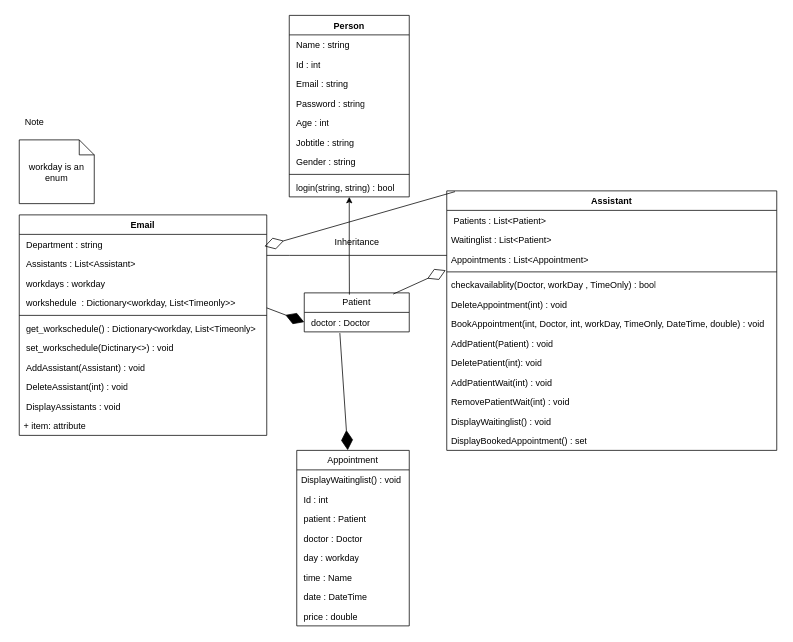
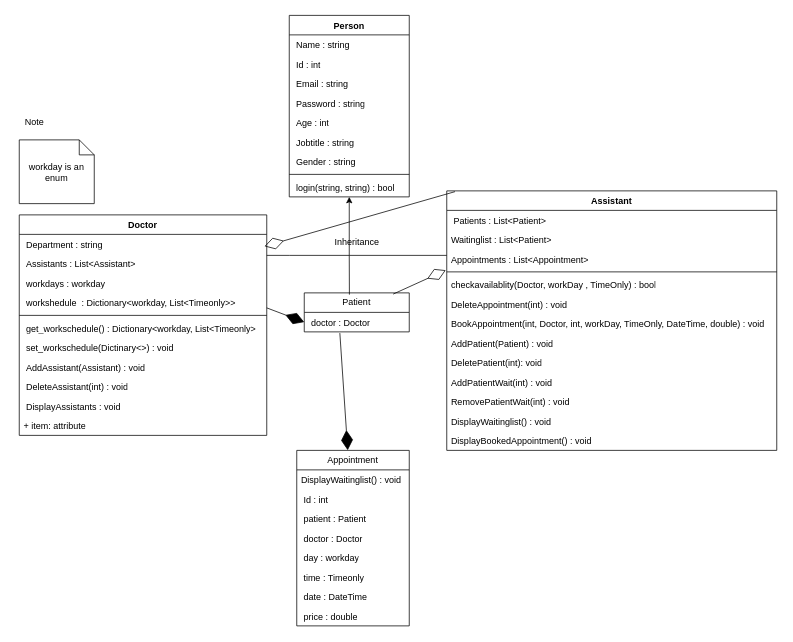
node "Email": label "Email" -> "Doctor"
node "DisplayBookedAppointment() : set": label "DisplayBookedAppointment() : set" -> "DisplayBookedAppointment() : void"
node "time : Name": label "time : Name" -> "time : Timeonly"
